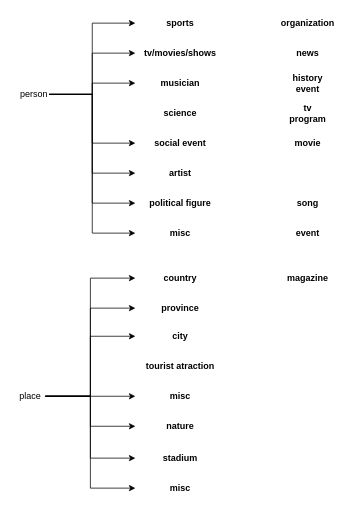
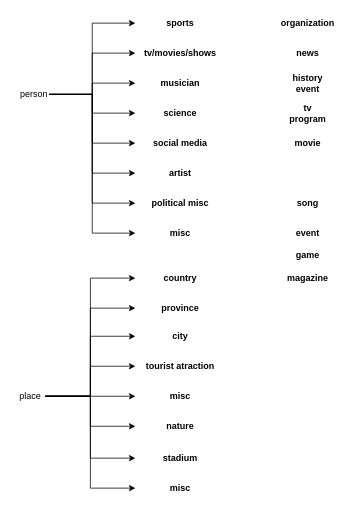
edge "person" -> "science": added
node "social event": label "social event" -> "social media"
node "political figure": label "political figure" -> "political misc"
node "game": added
edge "place" -> "tourist atraction": added
